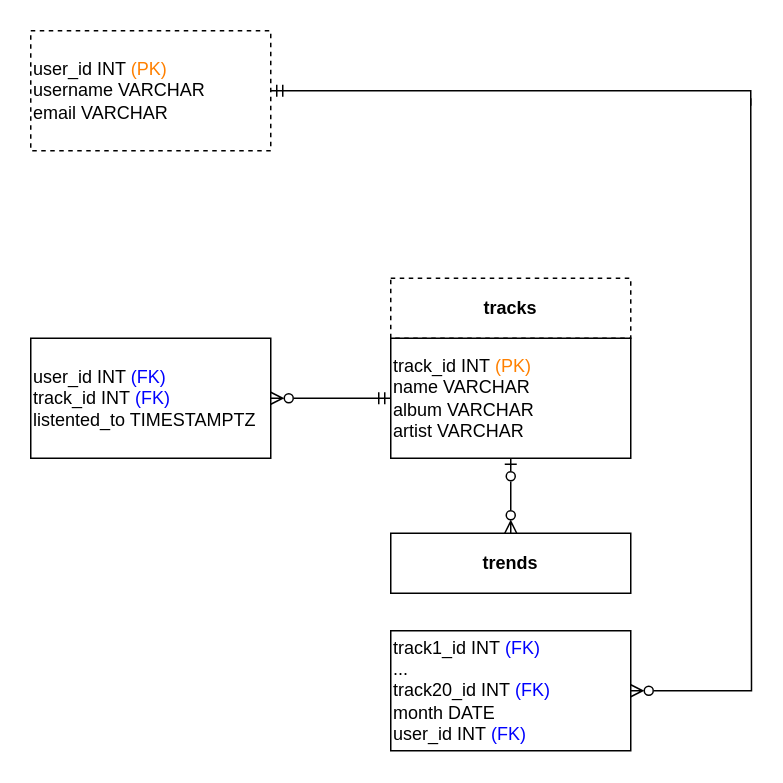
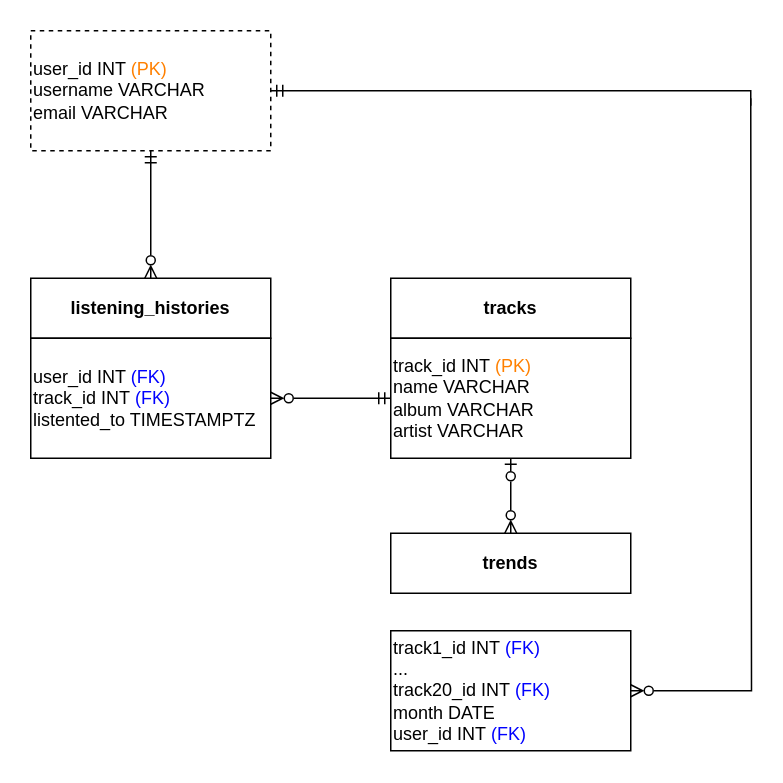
edge "user_id INT (PK) username VARCHAR email VARCHAR" -- "listening_histories": added
node "listening_histories": added
node "tracks": style dashed -> solid
